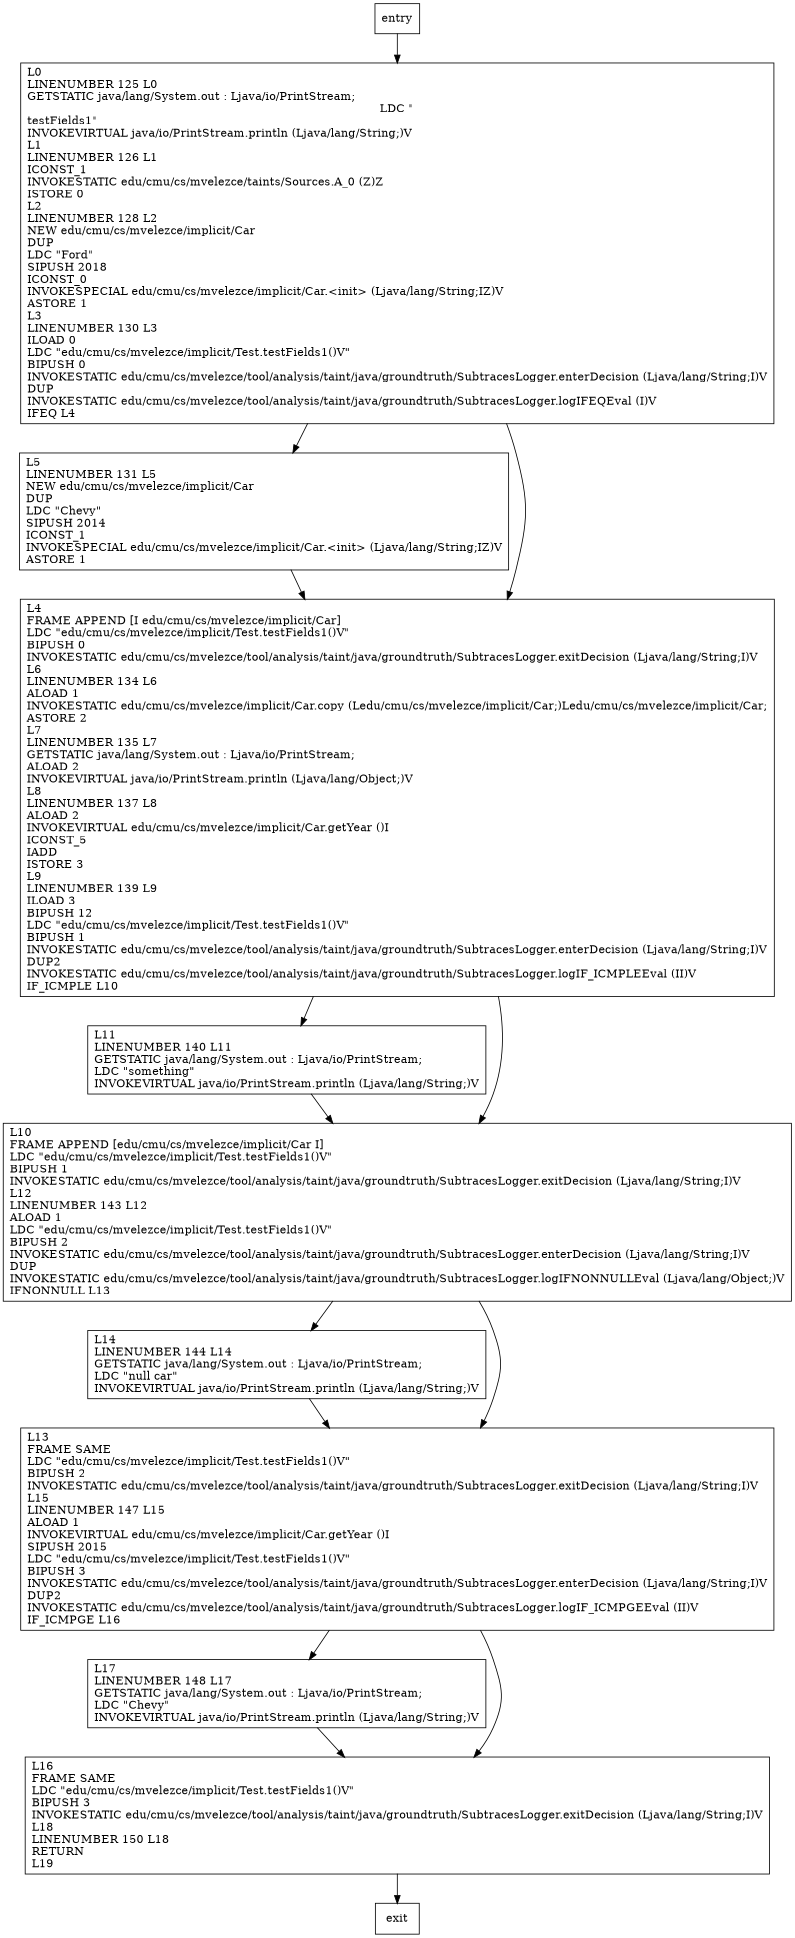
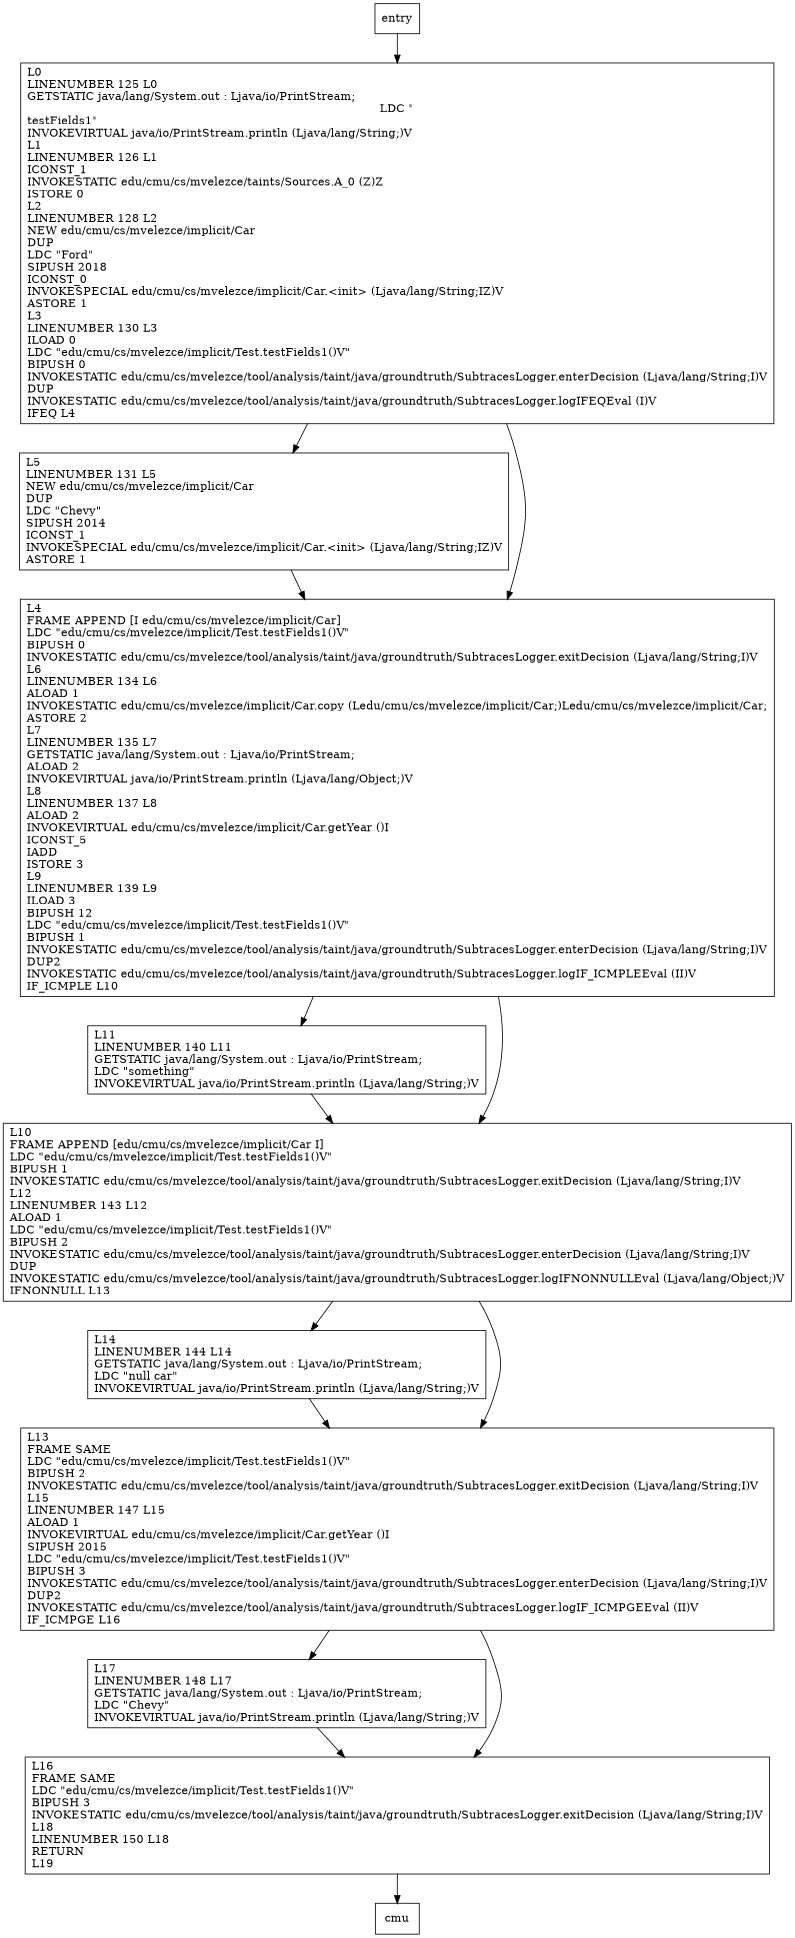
node "exit": label "exit" -> "cmu"
